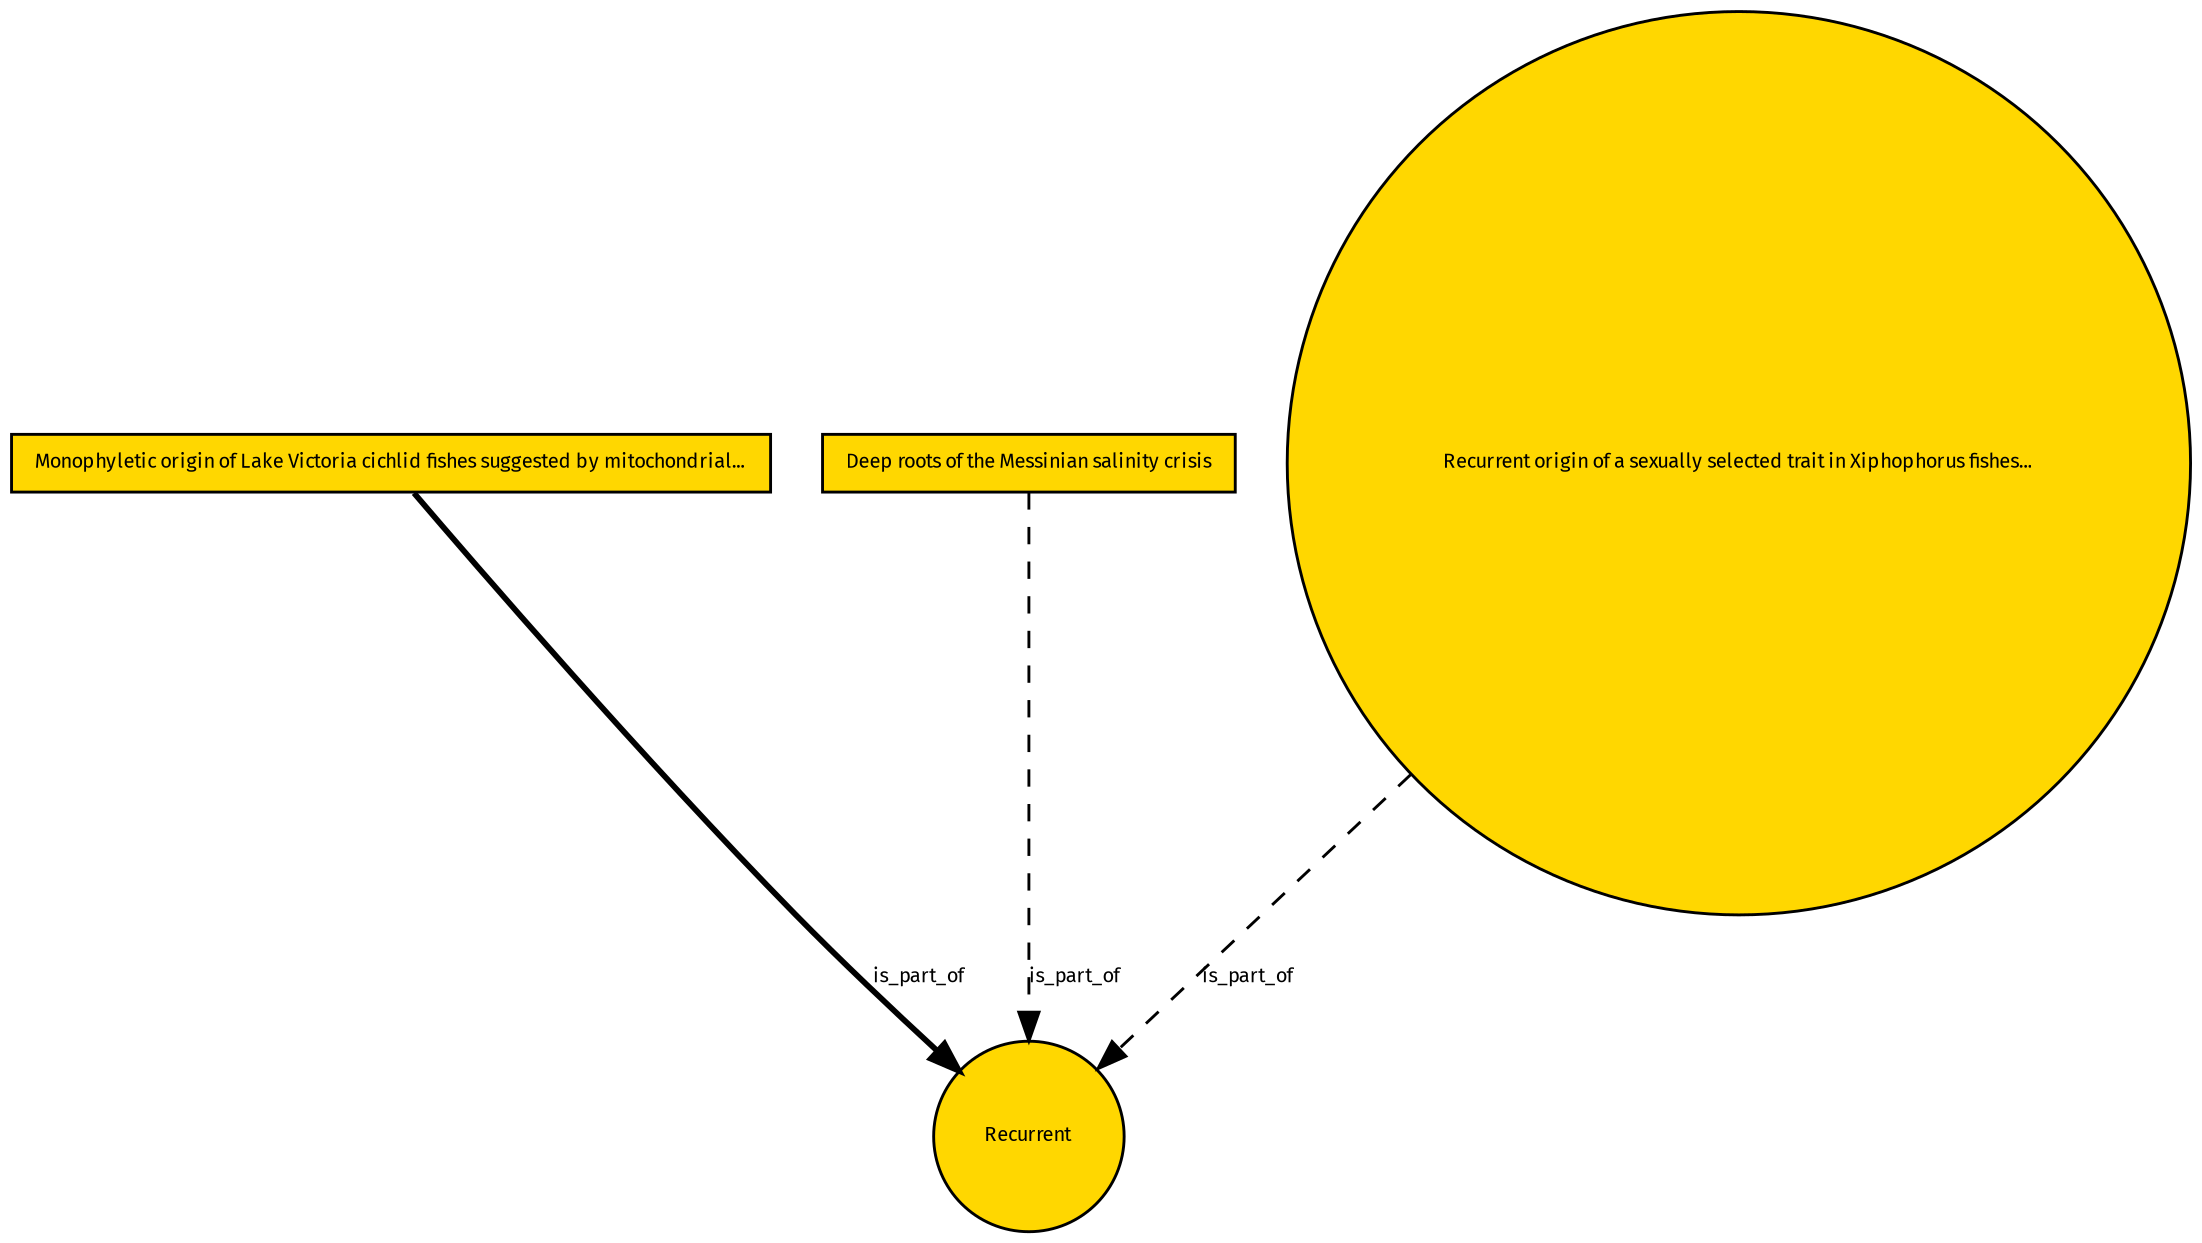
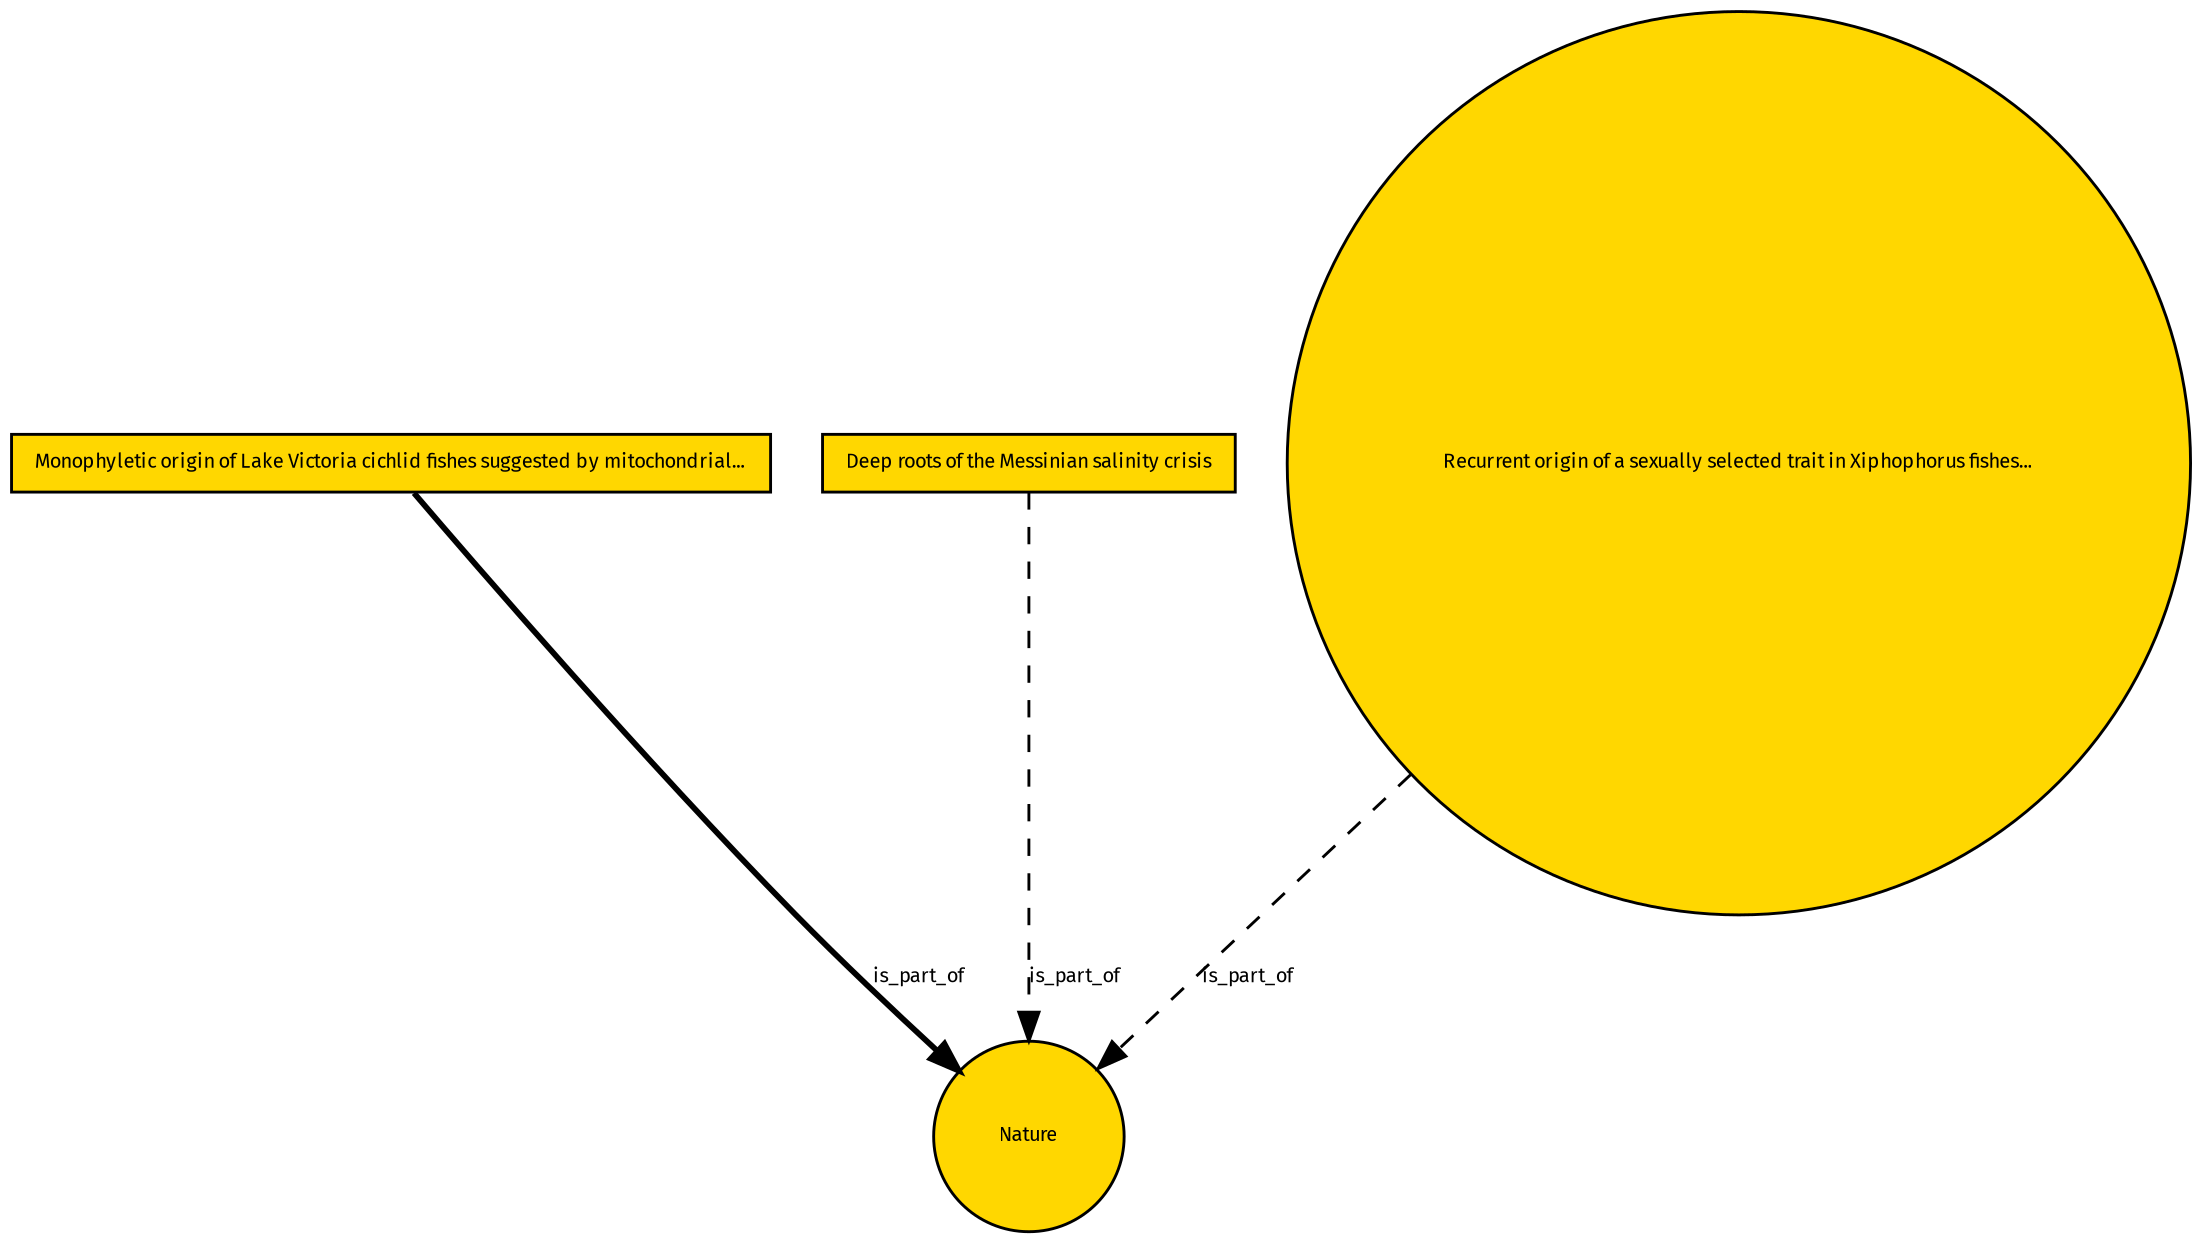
node "Recurrent": label "Recurrent" -> "Nature"
